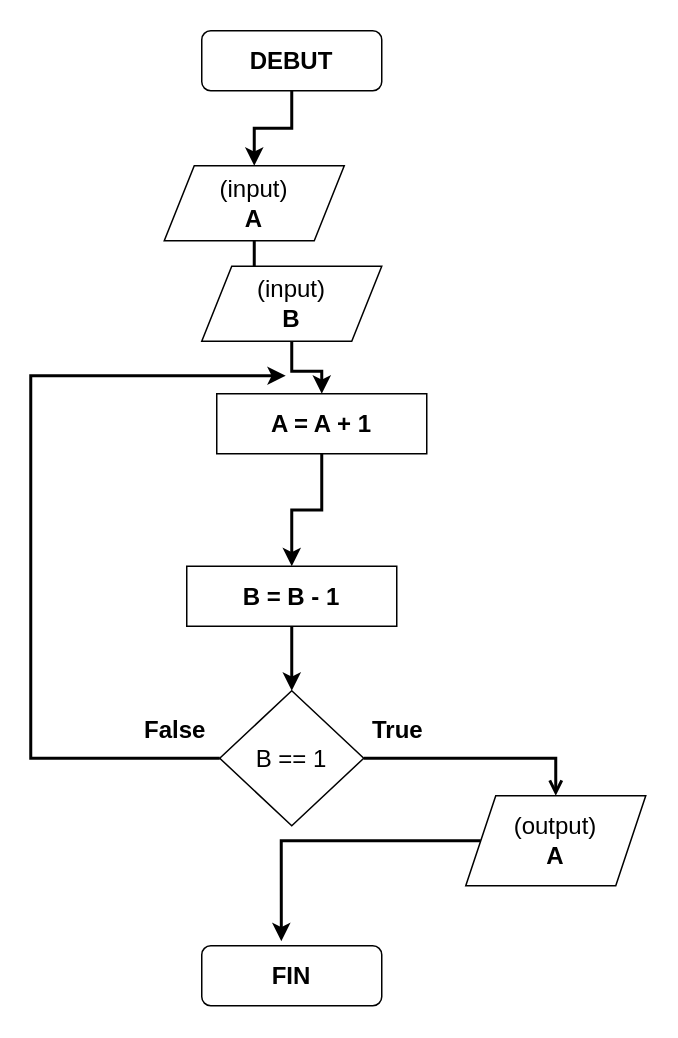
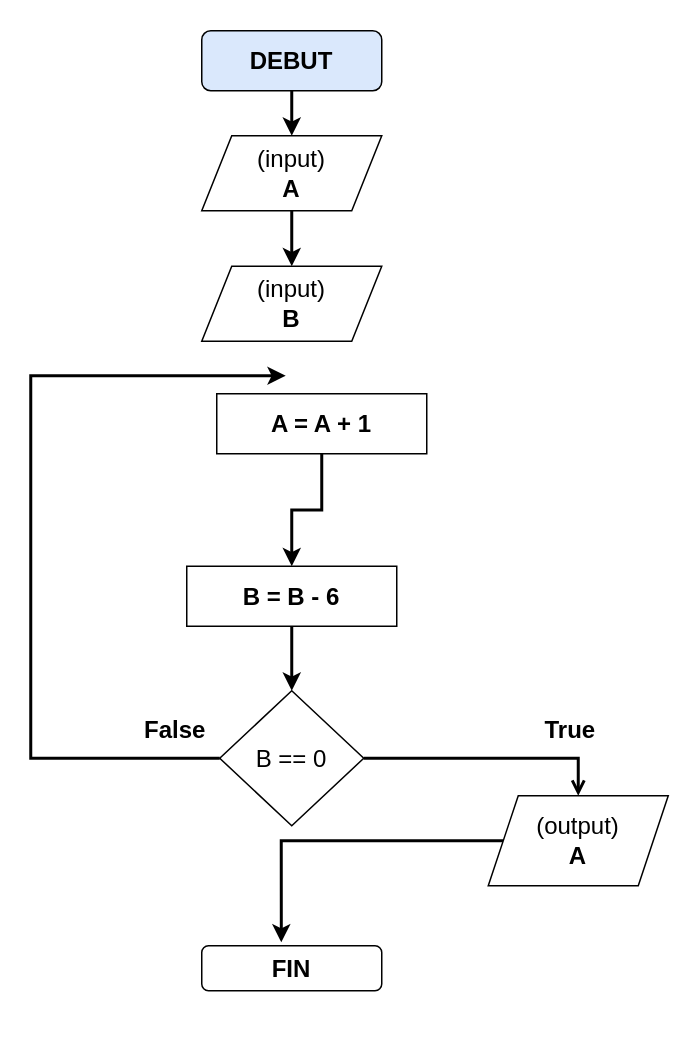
node "DEBUT": fillcolor #ffffff -> #dae8fc
node "(input) A": moved (254, 203) -> (292, 173)
edge "(input) B" -> "A = A + 1": removed
node "B = B - 1": label "B = B - 1" -> "B = B - 6"
node "True": moved (424, 728) -> (596, 728)
node "B == 1": label "B == 1" -> "B == 0"
node "(output) A": moved (556, 841) -> (578, 841)
node "FIN": size 180x60 -> 180x45
